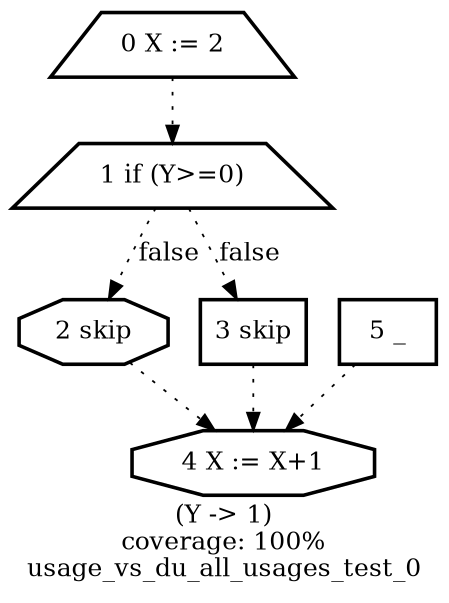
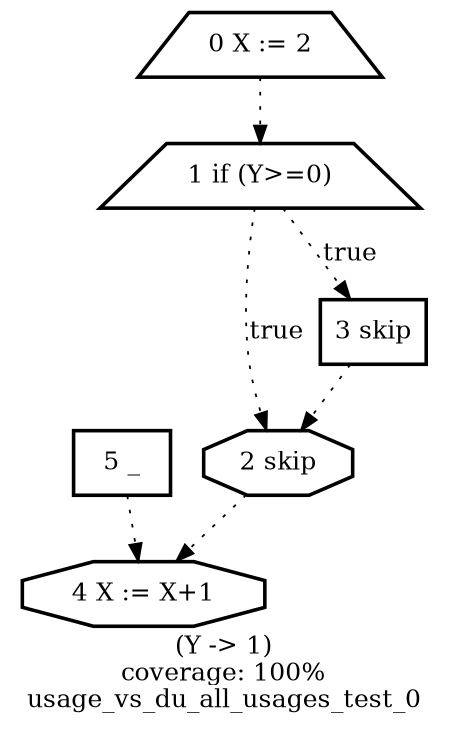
edge "1 if (Y>=0)" -> "2 skip": label "false" -> "true"
edge "1 if (Y>=0)" -> "3 skip": label "false" -> "true"
edge "3 skip" -> "4 X := X+1": now "3 skip" -> "2 skip"
